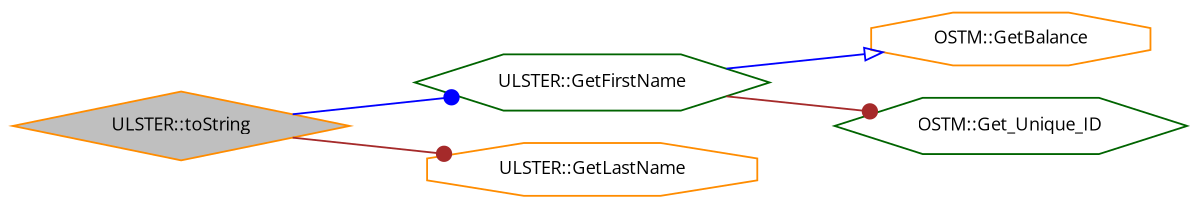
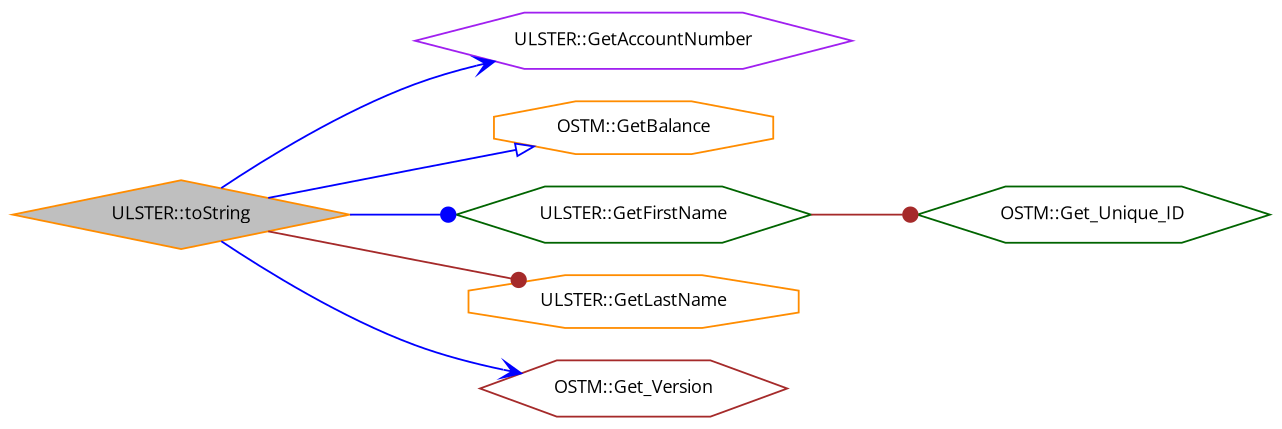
node "ULSTER::GetAccountNumber": added
edge "ULSTER::GetFirstName" -> "OSTM::GetBalance": now "ULSTER::toString" -> "OSTM::GetBalance"
node "OSTM::Get_Version": added
